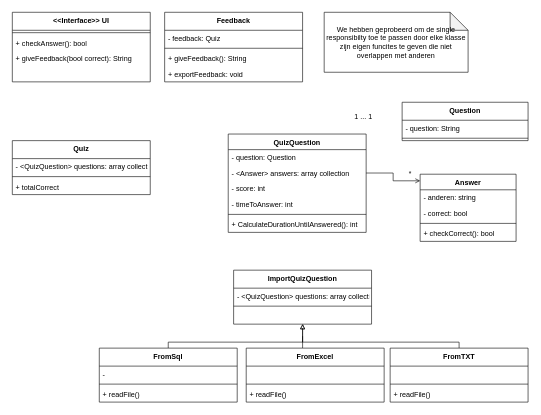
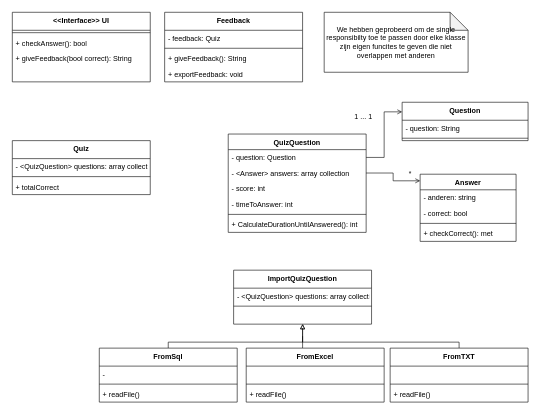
edge "- question: Question" -> "Question": added
node "+ checkCorrect(): bool": label "+ checkCorrect(): bool" -> "+ checkCorrect(): met"
